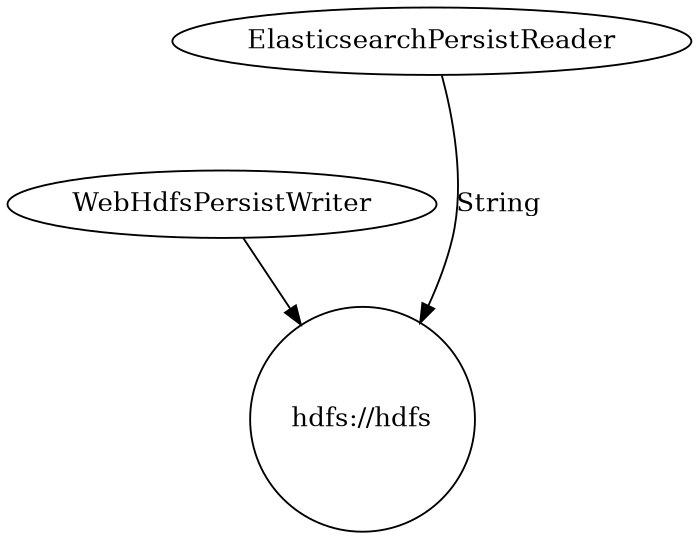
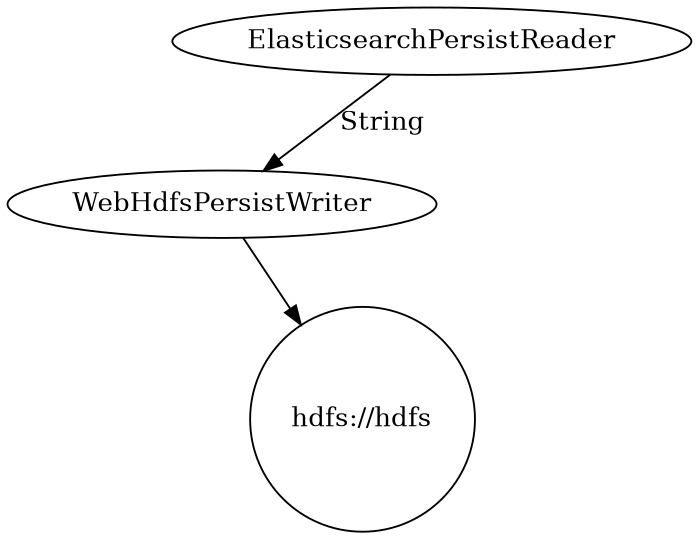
edge "ElasticsearchPersistReader" -> "hdfs://hdfs": now "ElasticsearchPersistReader" -> "WebHdfsPersistWriter"
